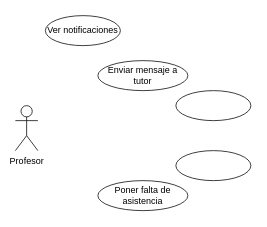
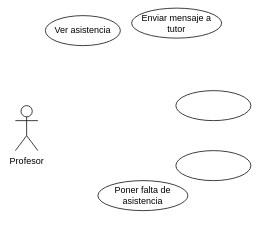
node "Ver notificaciones": label "Ver notificaciones" -> "Ver asistencia"
node "Enviar mensaje a tutor": moved (143, 75) -> (177, 23)
